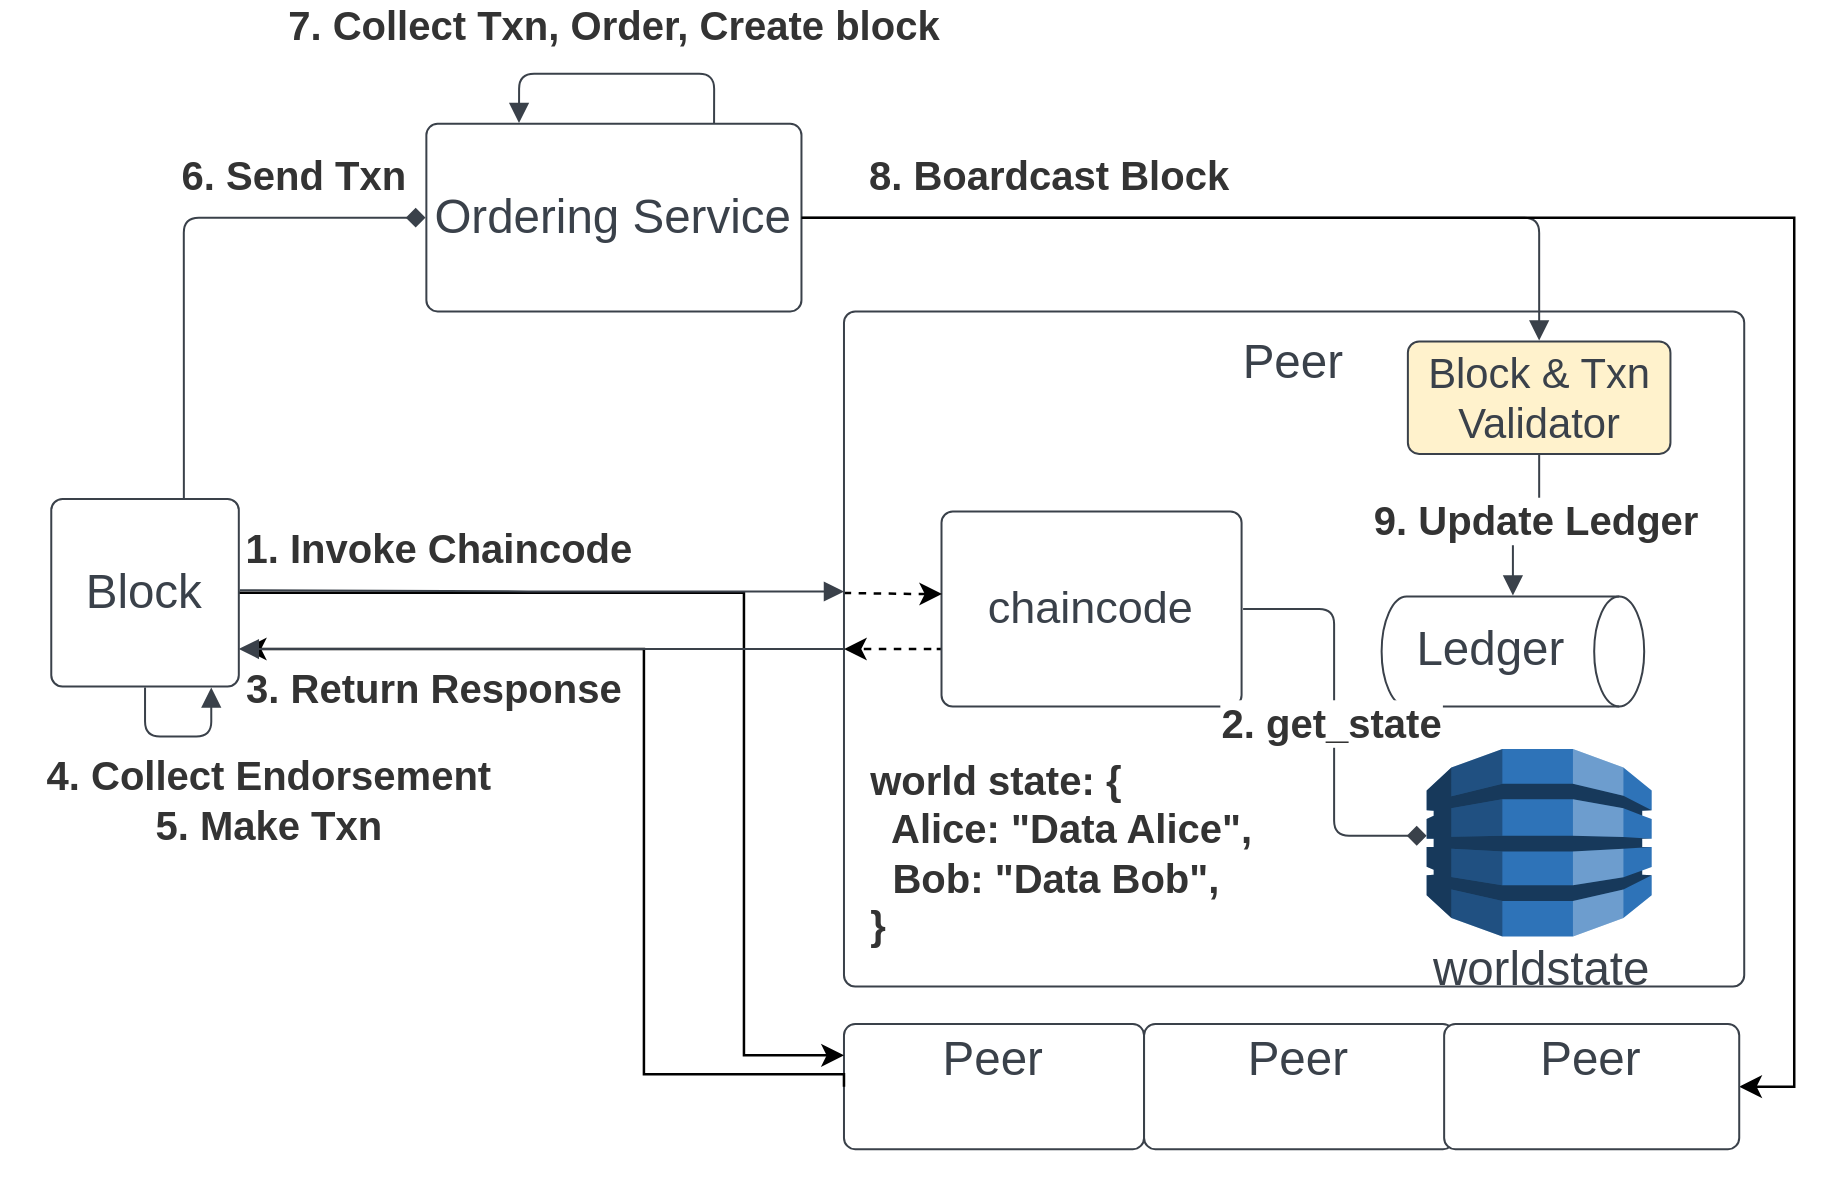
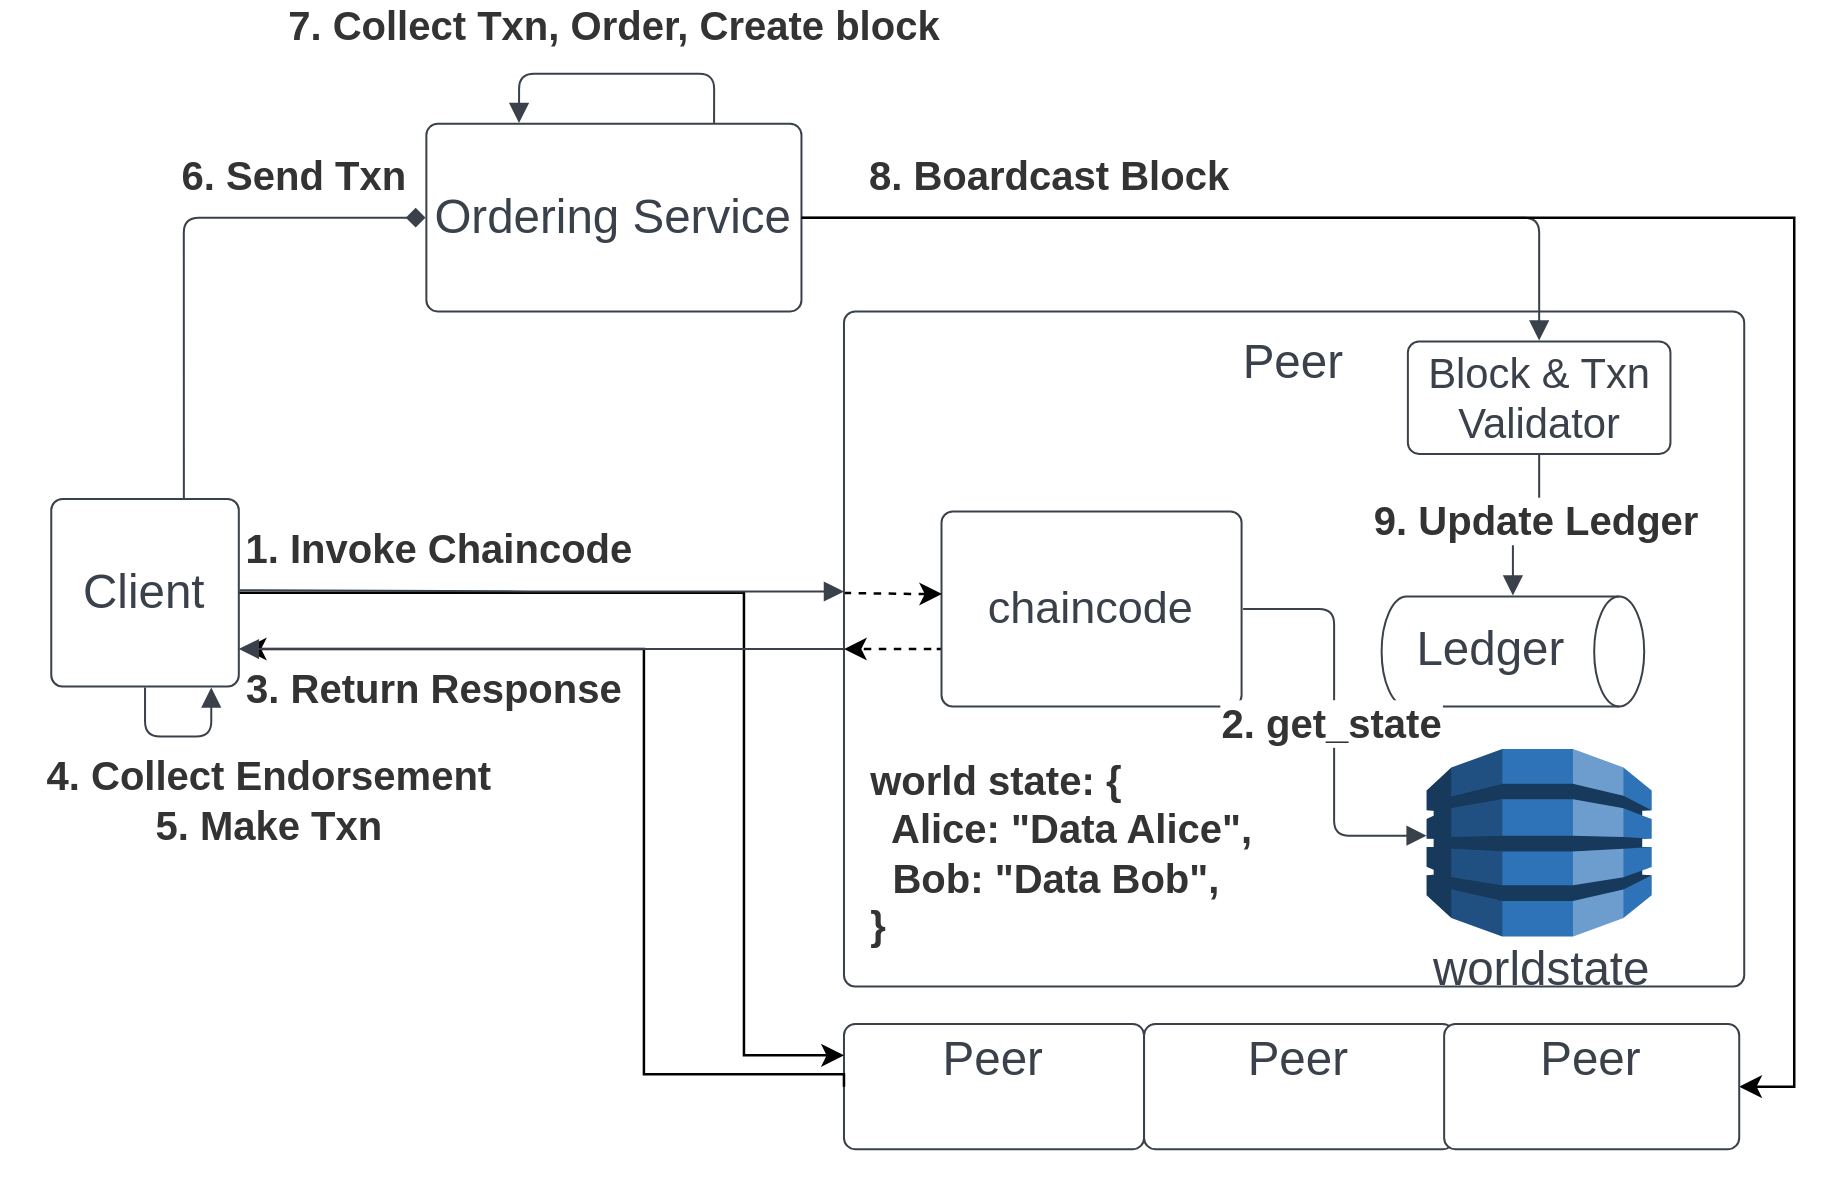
node "Block & Txn Validator": fillcolor #fff2cc -> #ffffff
node "Block": label "Block" -> "Client"
edge "chaincode" -> "worldstate": arrowhead diamond -> block
